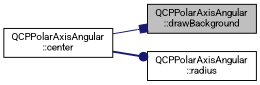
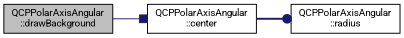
edge "QCPPolarAxisAngular ::center" -> "QCPPolarAxisAngular ::drawBackground": reversed
